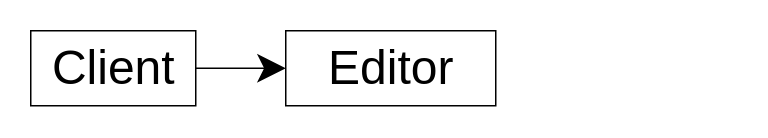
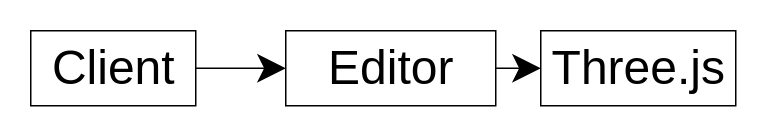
edge "Editor" -> "Three.js": added
node "Three.js": added
